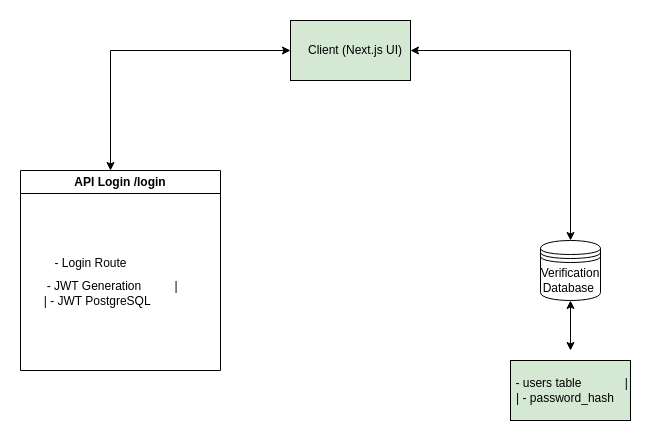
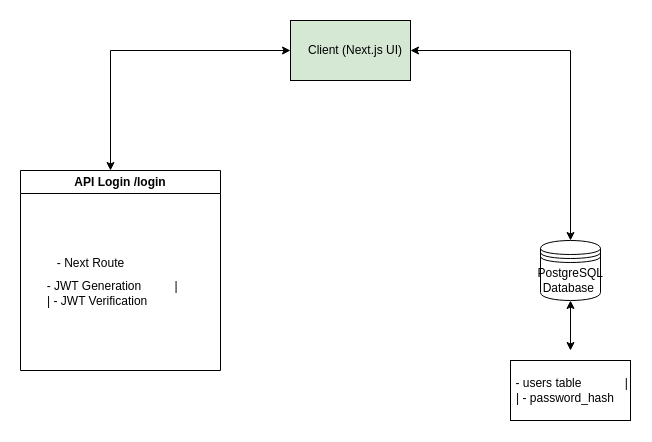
node "- Login Route": label "- Login Route" -> "- Next Route"
node "Verification Database": label "Verification Database" -> "PostgreSQL Database"
node "- JWT Generation | | - JWT PostgreSQL": label "- JWT Generation | | - JWT PostgreSQL" -> "- JWT Generation | | - JWT Verification"
node "- users table | | - password_hash": fillcolor #d5e8d4 -> #ffffff
